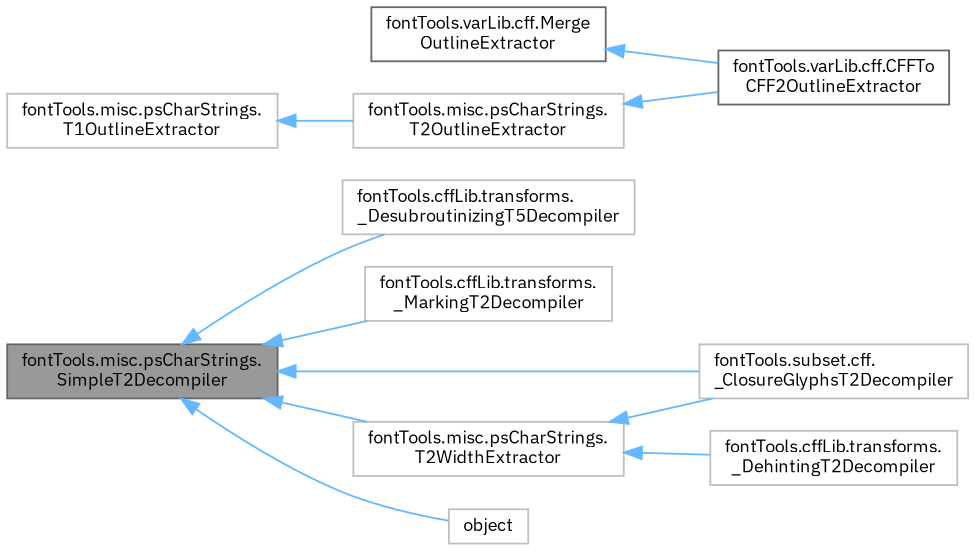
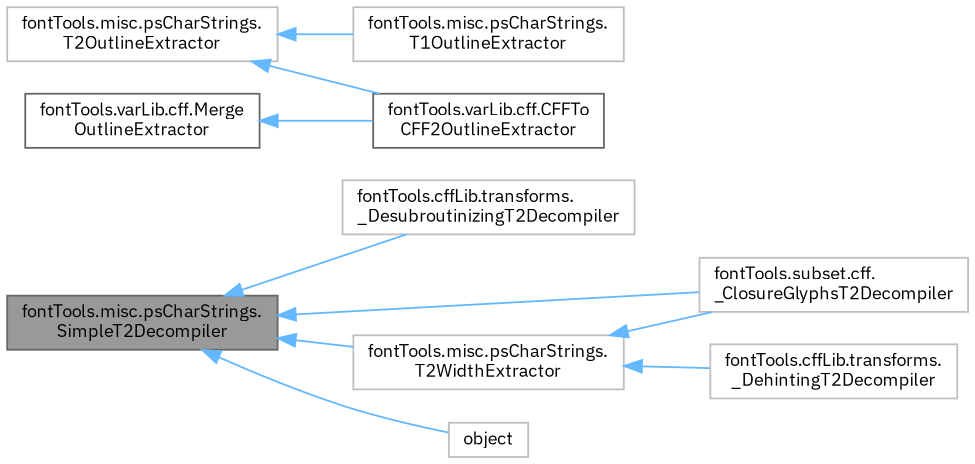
edge "fontTools.misc.psCharStrings. T2OutlineExtractor" -> "fontTools.misc.psCharStrings. T1OutlineExtractor": reversed
node "fontTools.cffLib.transforms. _DesubroutinizingT5Decompiler": label "fontTools.cffLib.transforms. _DesubroutinizingT5Decompiler" -> "fontTools.cffLib.transforms. _DesubroutinizingT2Decompiler"
node "fontTools.cffLib.transforms. _MarkingT2Decompiler": removed
